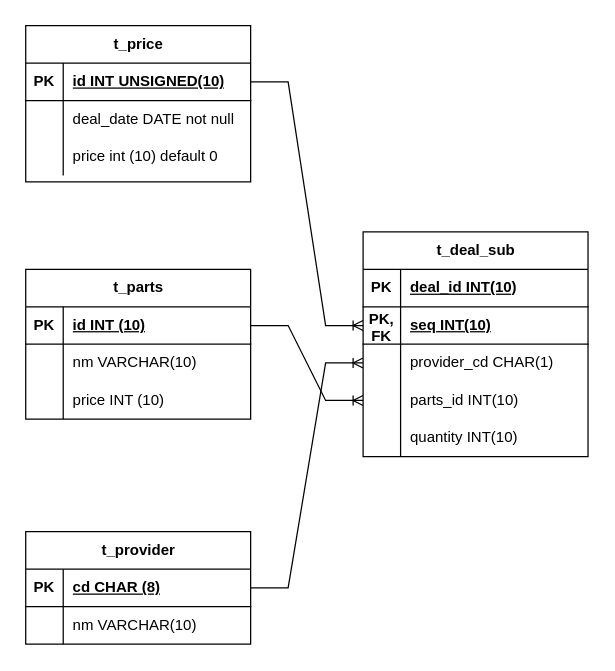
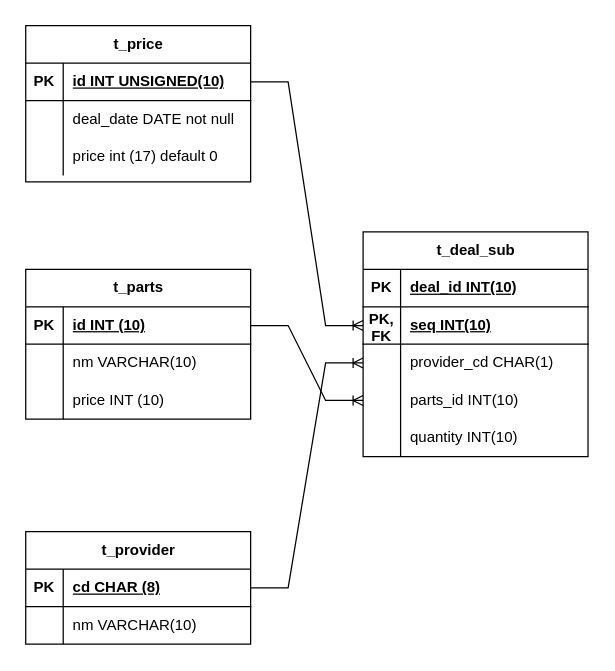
node "price int (10) default 0": label "price int (10) default 0" -> "price int (17) default 0"
